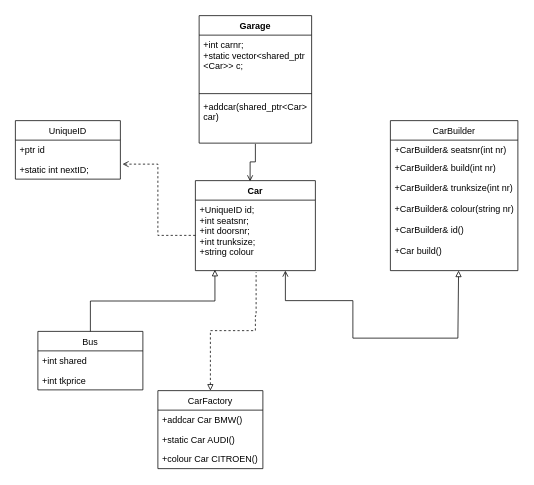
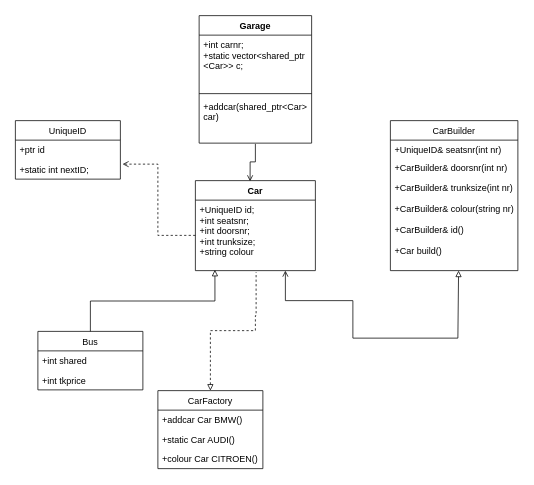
node "+CarBuilder& seatsnr(int nr)": label "+CarBuilder& seatsnr(int nr)" -> "+UniqueID& seatsnr(int nr)"
node "+CarBuilder& build(int nr)": label "+CarBuilder& build(int nr)" -> "+CarBuilder& doorsnr(int nr)"
